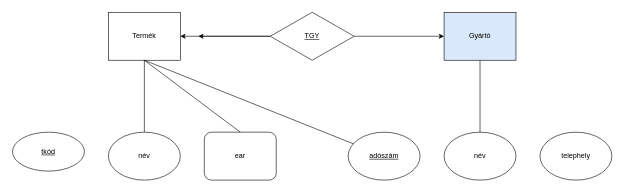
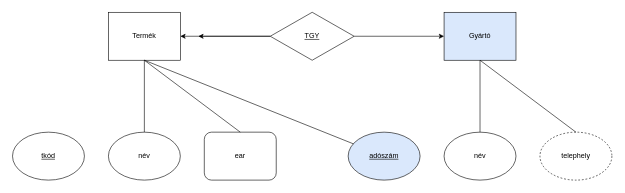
edge "Gyártó" -- "telephely": added
node "tkód": size 72x39 -> 72x48
node "adószám": fillcolor #ffffff -> #dae8fc
node "telephely": style solid -> dashed
